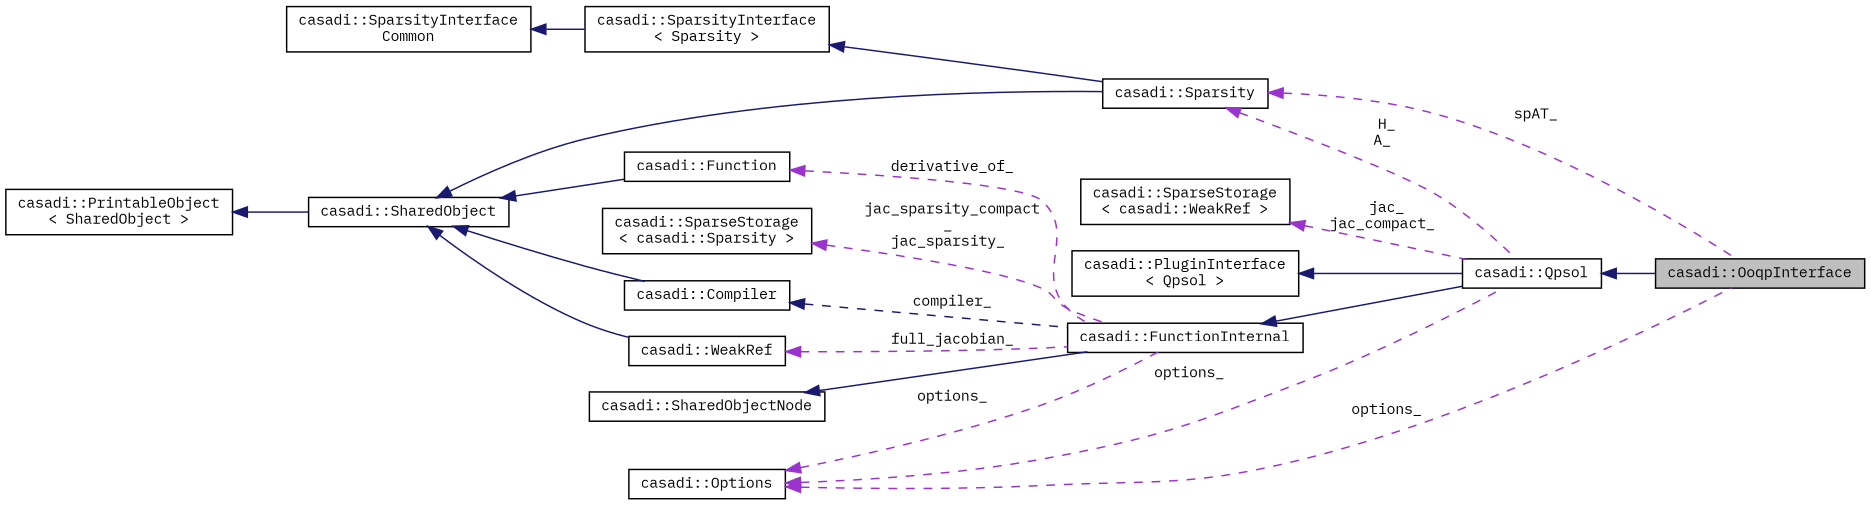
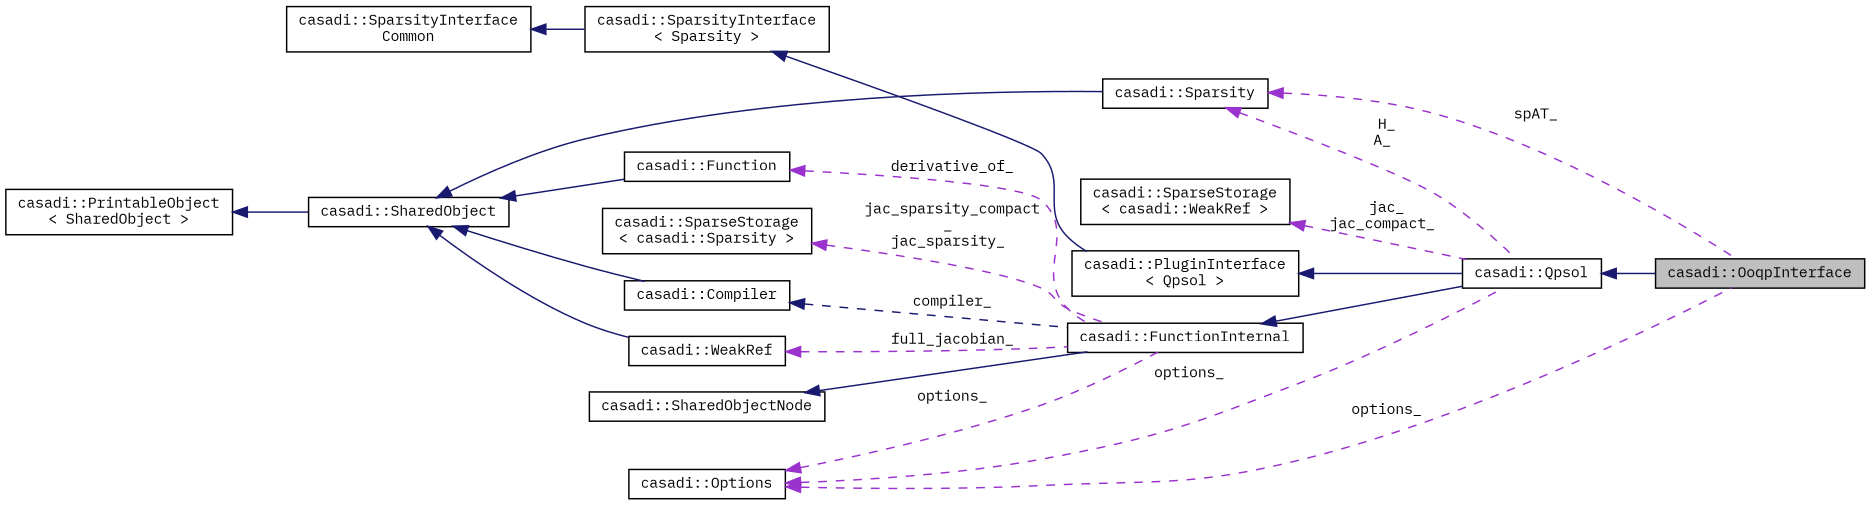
edge "casadi::Sparsity" -> "casadi::SparsityInterface < Sparsity >": now "casadi::PluginInterface < Qpsol >" -> "casadi::SparsityInterface < Sparsity >"
